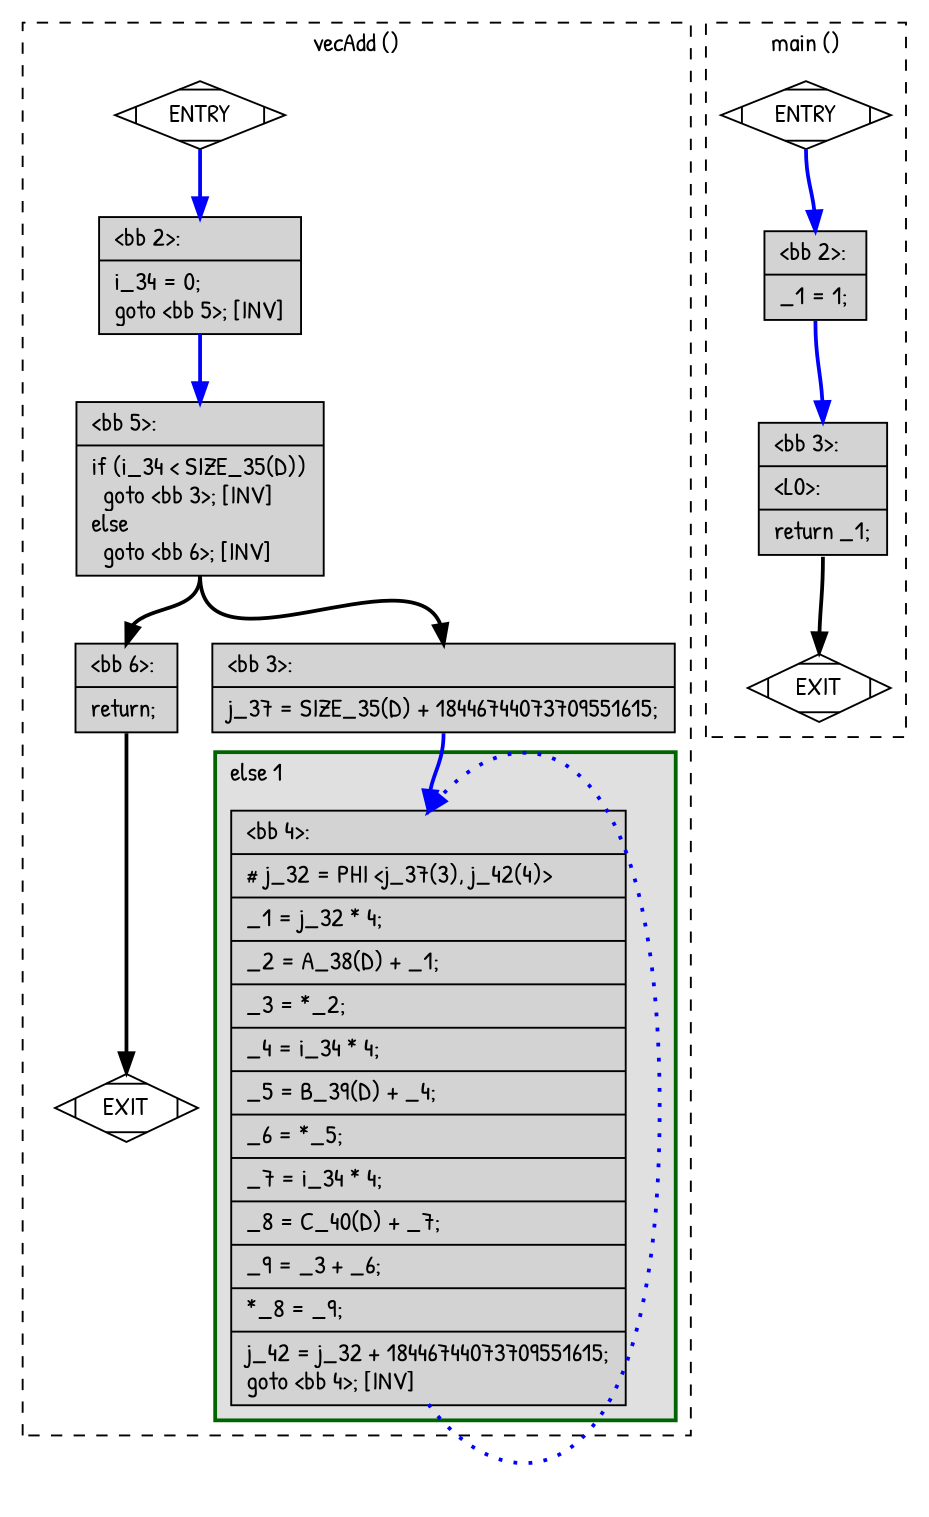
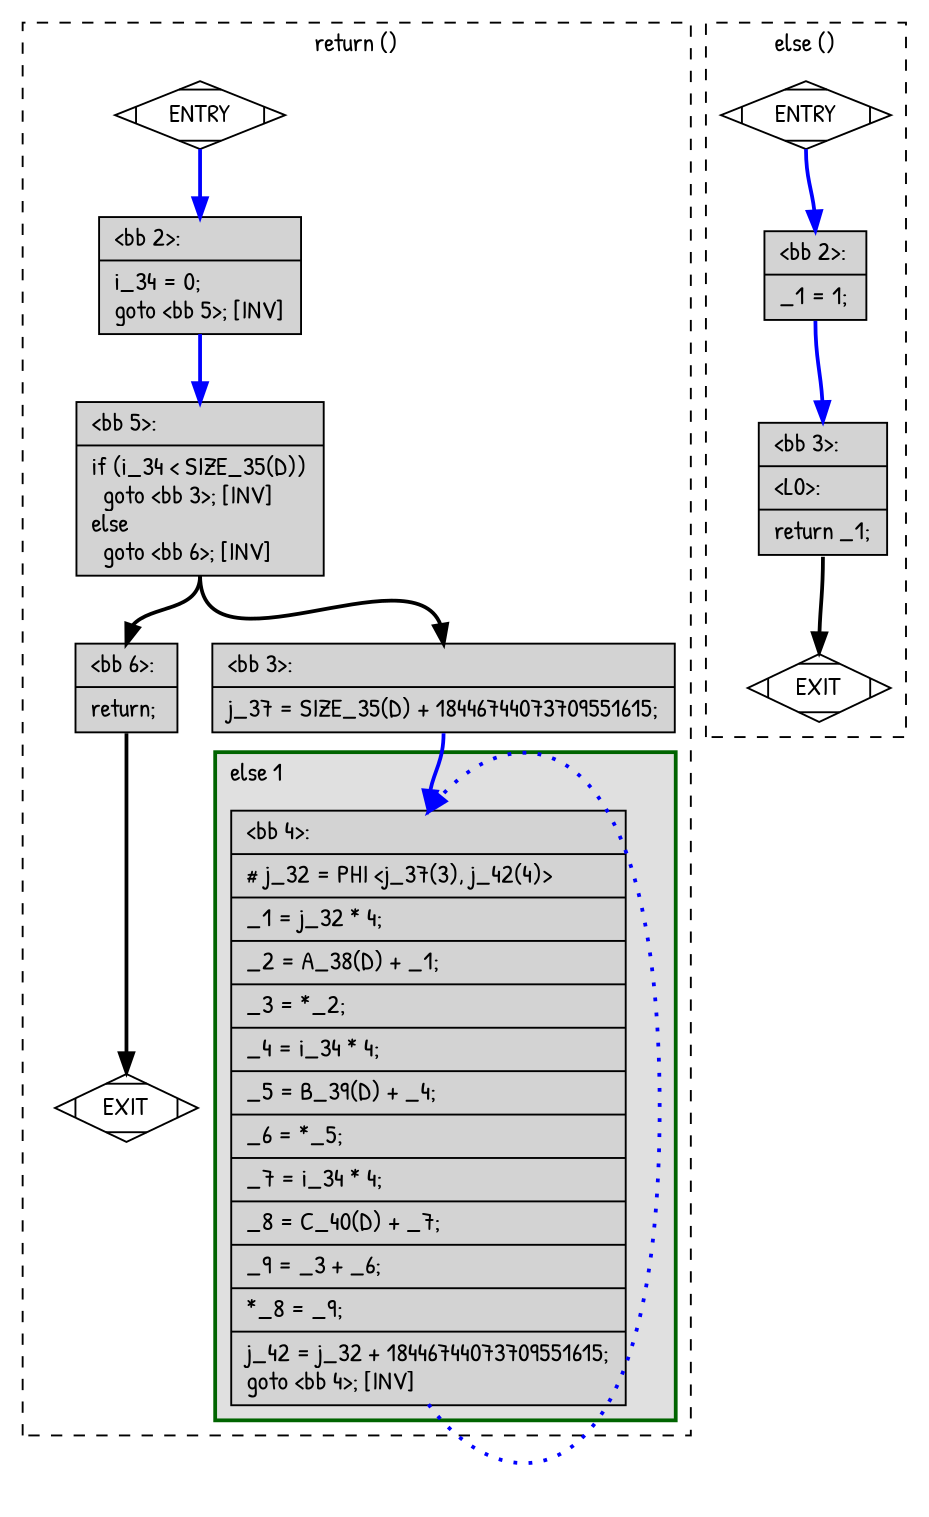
cluster "vecAdd ()": label "vecAdd ()" -> "return ()"
cluster "main ()": label "main ()" -> "else ()"
